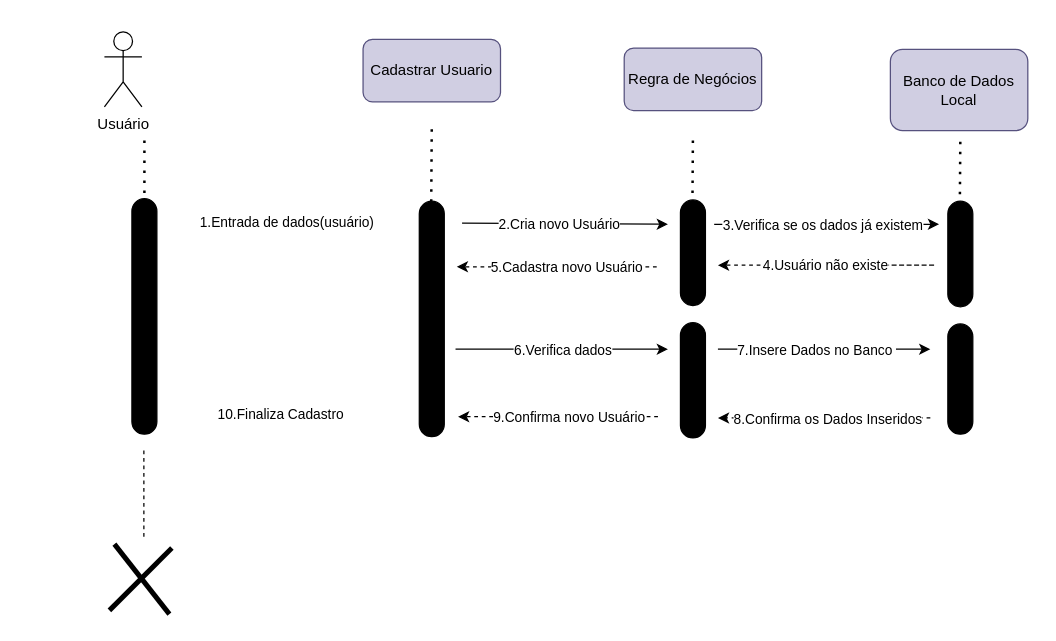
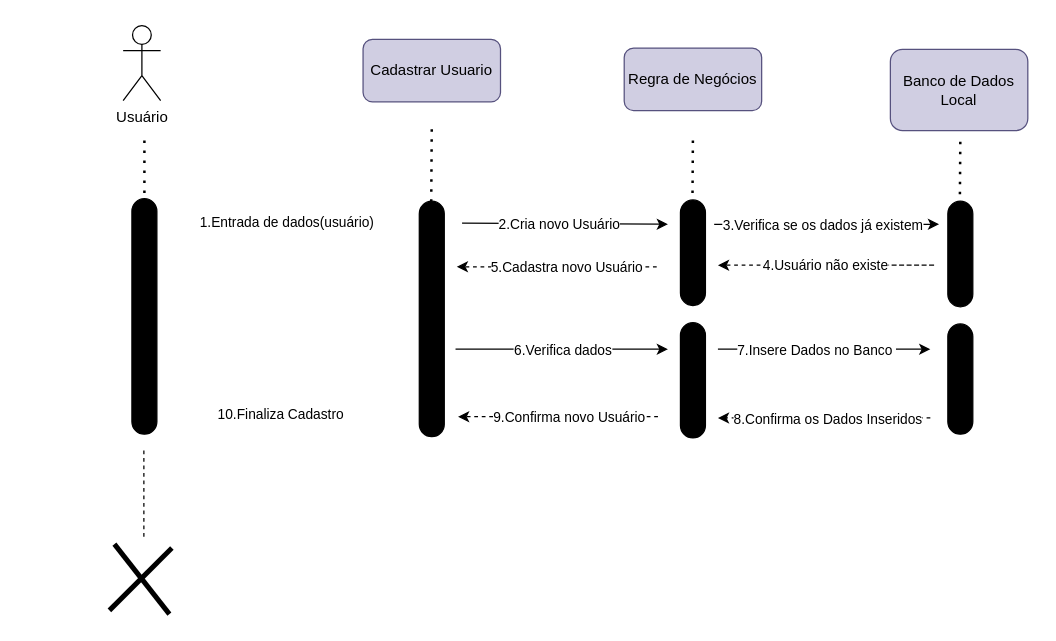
node "Usuário": moved (123, 69) -> (142, 63)
